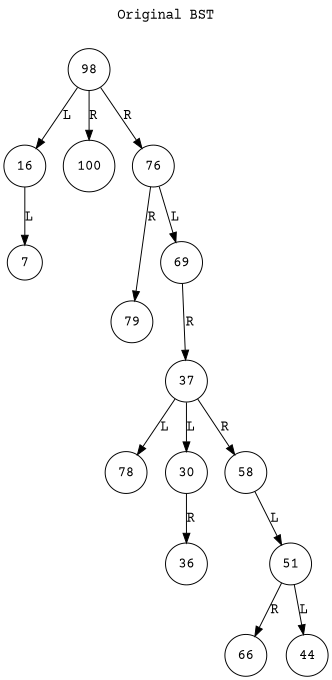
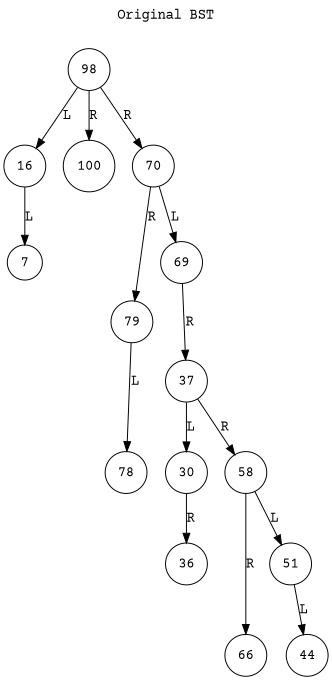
node "76": label "76" -> "70"
edge "37" -> "78": now "79" -> "78"
edge "51" -> "66": now "58" -> "66"
